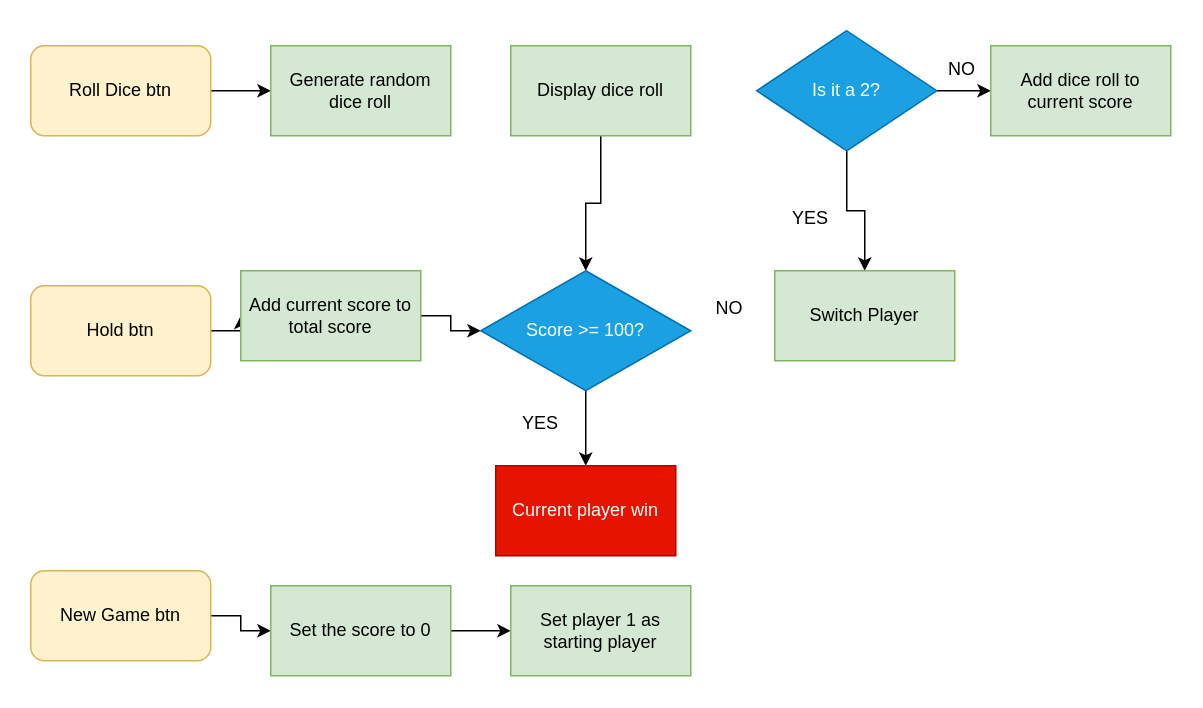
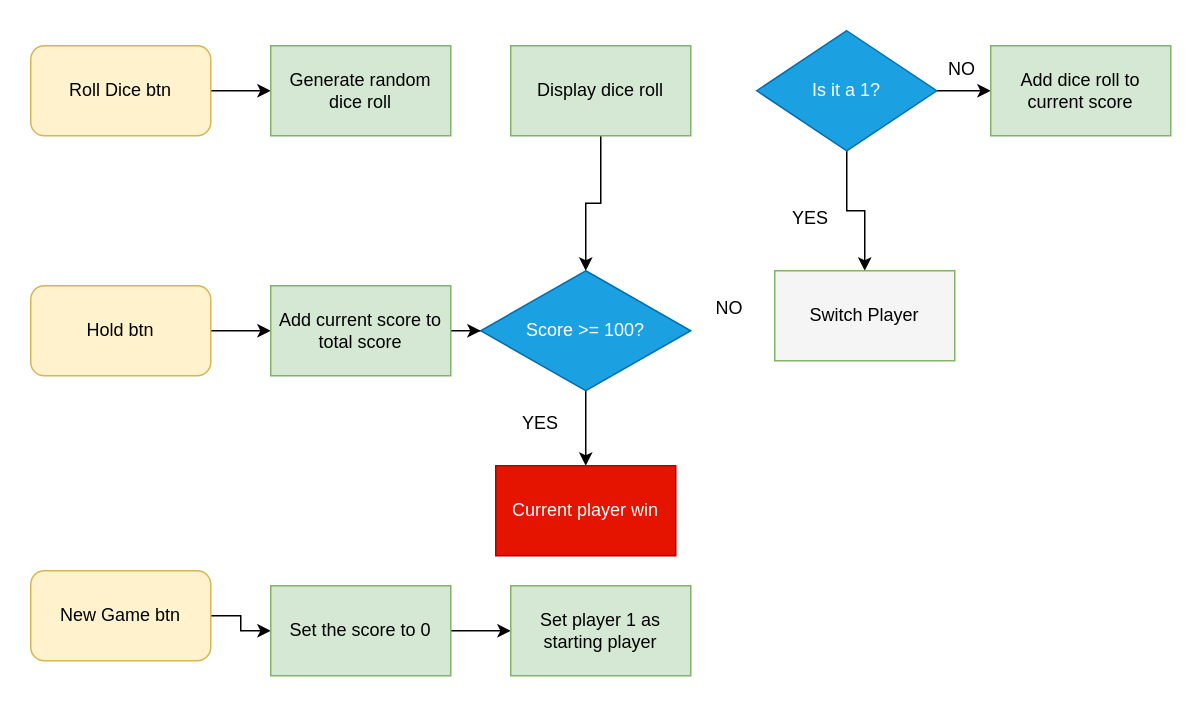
node "Is it a 2?": label "Is it a 2?" -> "Is it a 1?"
node "Add current score to total score": moved (331, 316) -> (361, 331)
node "Switch Player": fillcolor #d5e8d4 -> #f5f5f5
